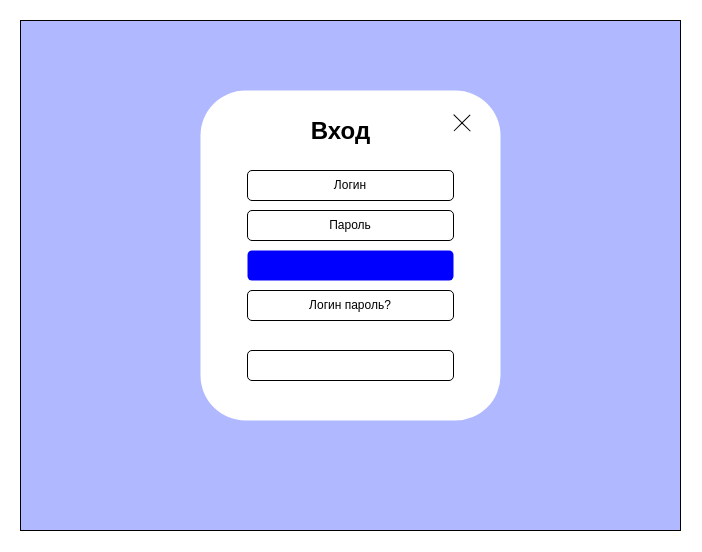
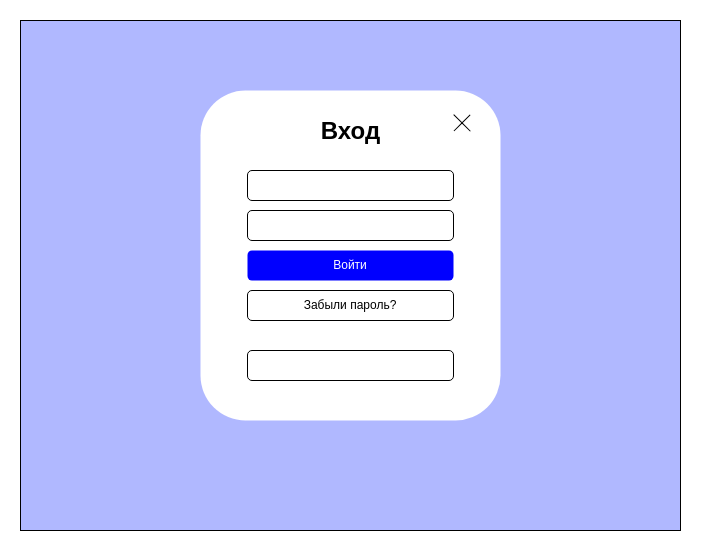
node "Вход": moved (341, 131) -> (351, 131)
node "Логин": removed
node "Пароль": removed
node "Войти": added
node "Логин пароль?": label "Логин пароль?" -> "Забыли пароль?"
